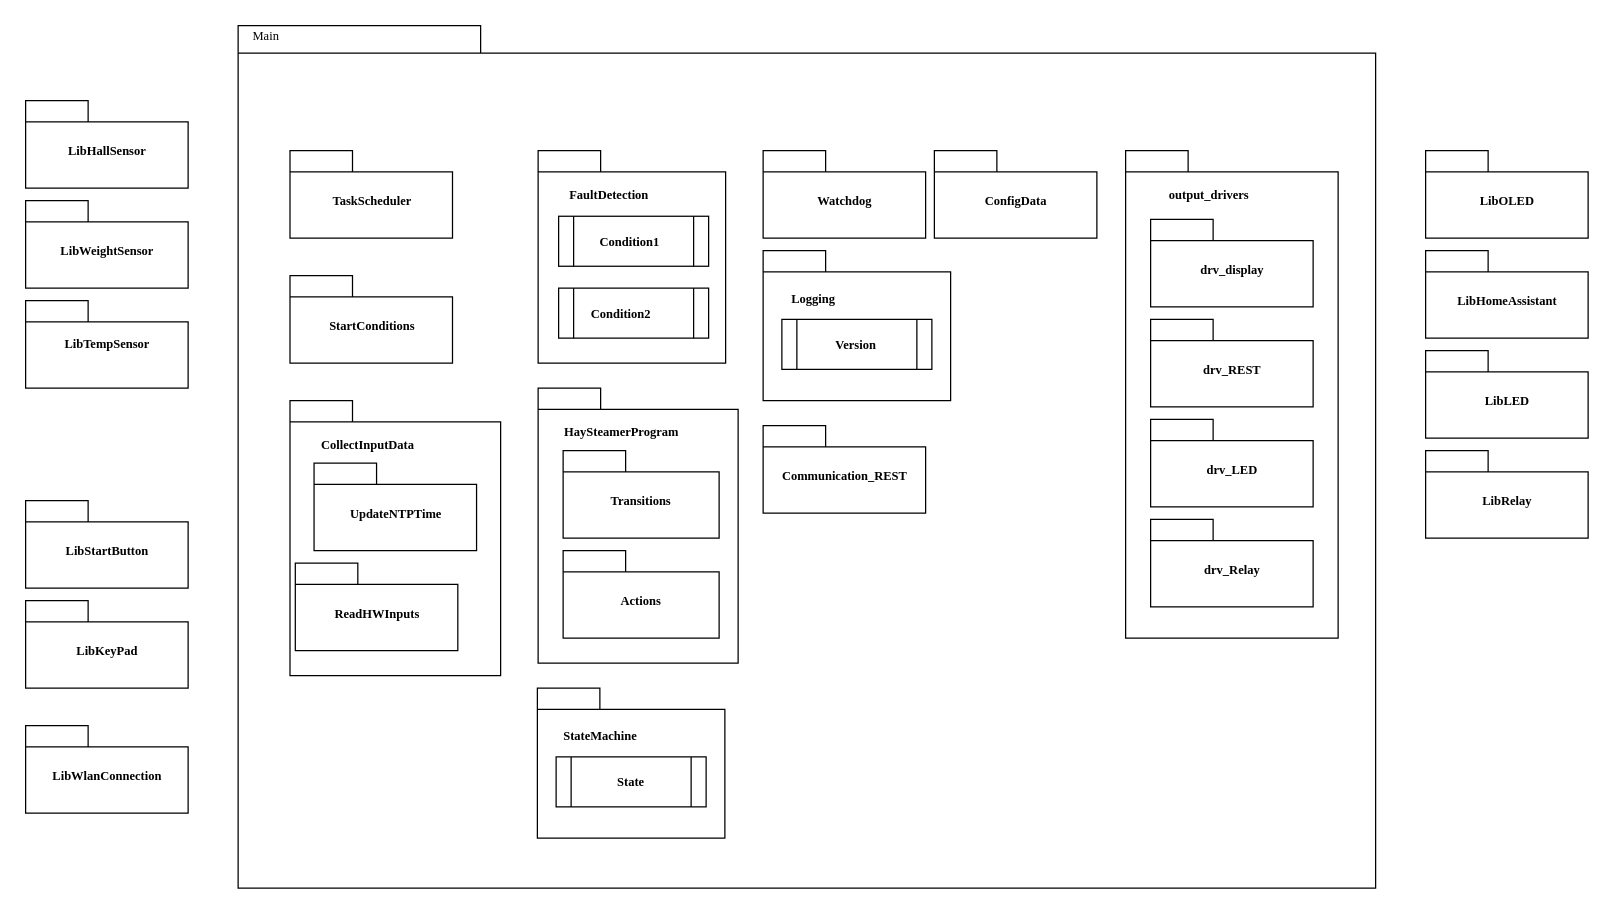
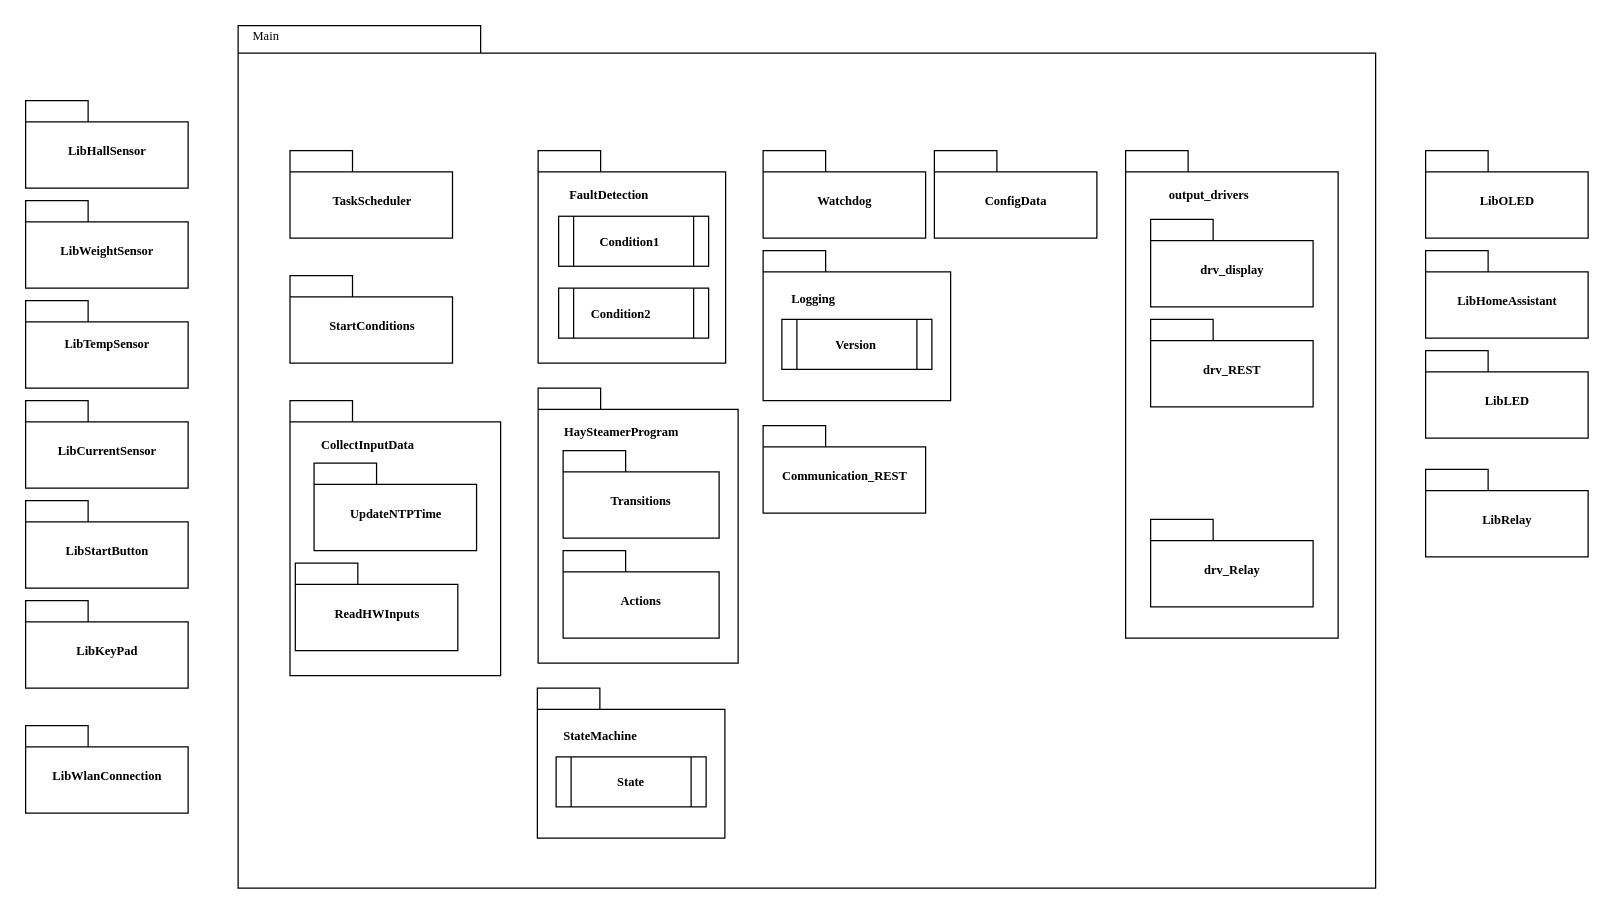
node "LibCurrentSensor": added
node "drv_LED": removed
node "LibRelay": moved (1507, 494) -> (1507, 513)
